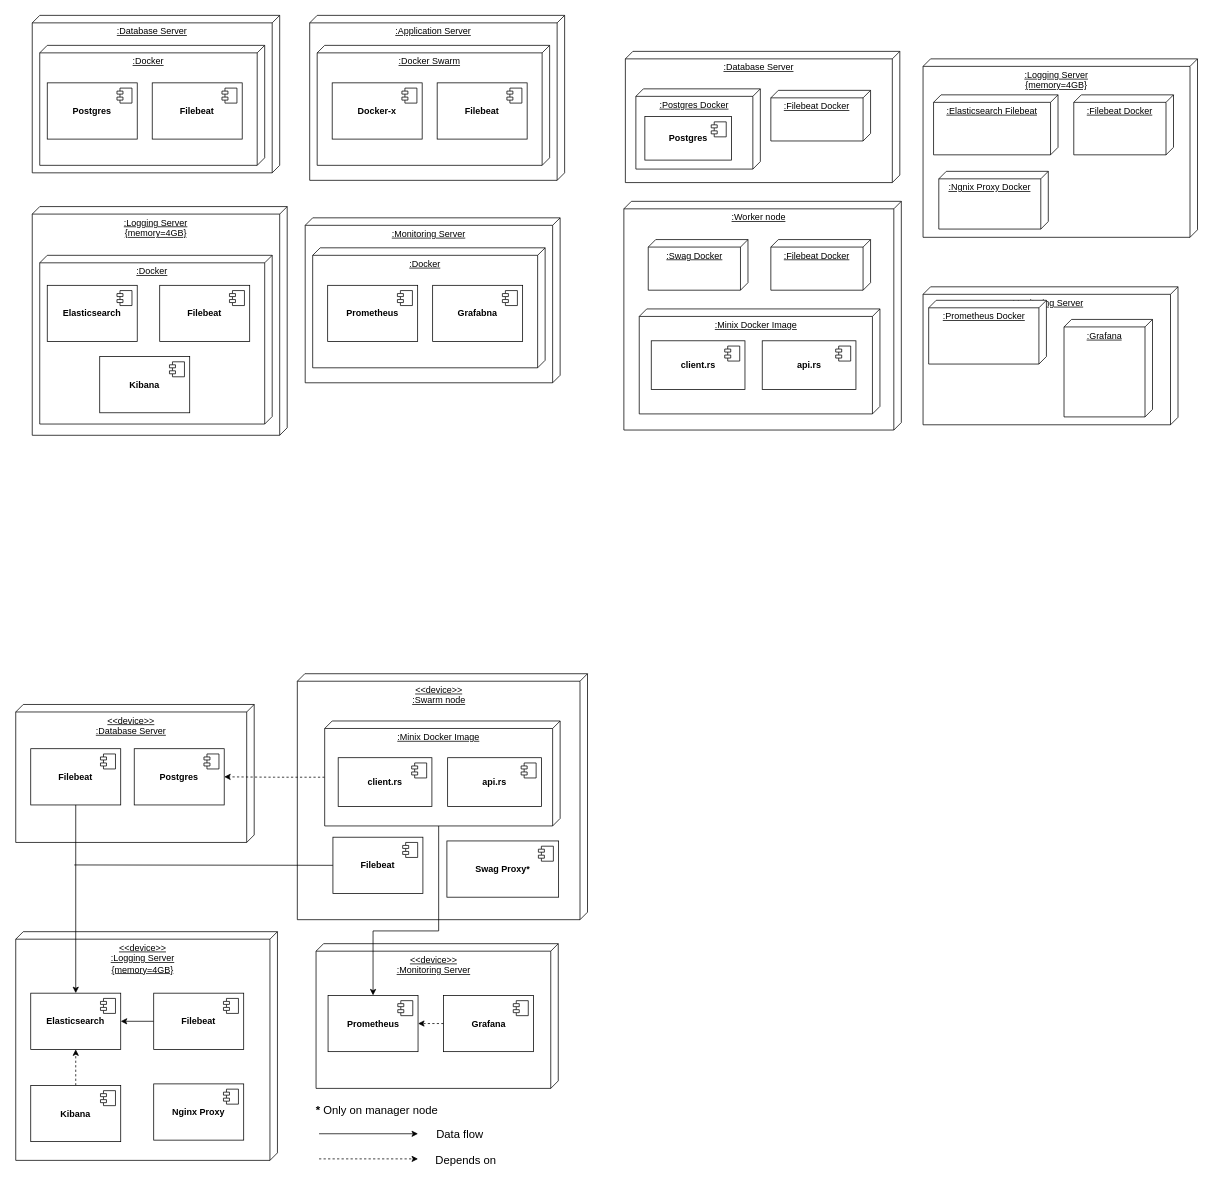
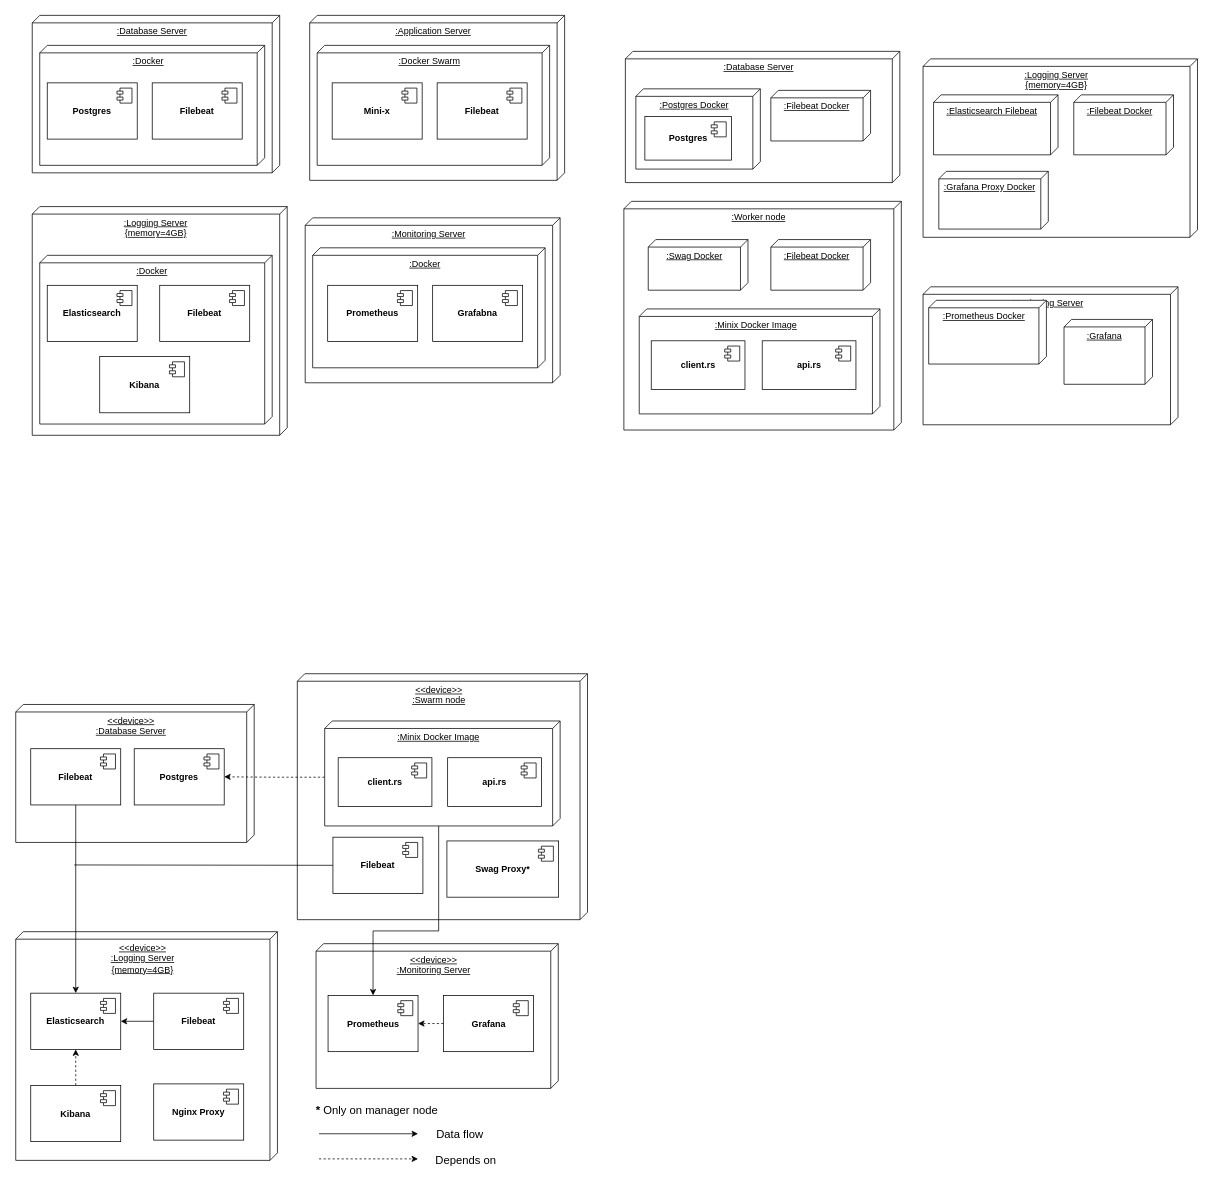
node "Docker-x": label "Docker-x" -> "Mini-x"
node ":Ngnix Proxy Docker": label ":Ngnix Proxy Docker" -> ":Grafana Proxy Docker"
node ":Grafana": size 89x98 -> 89x65
